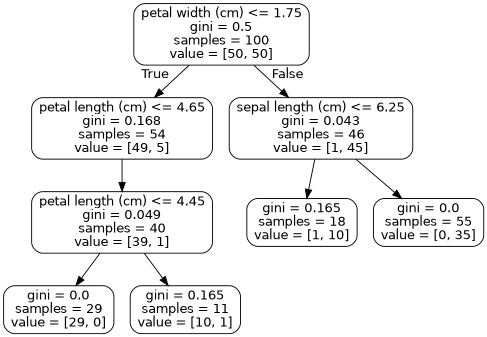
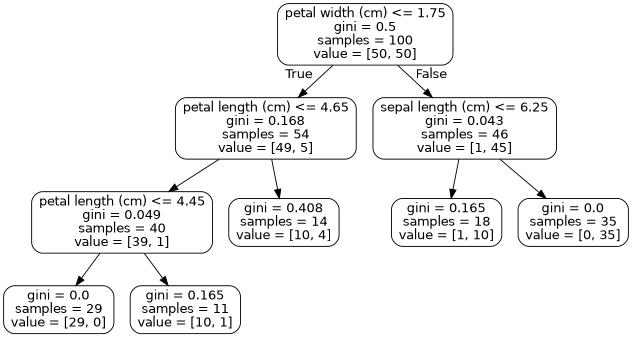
node "gini = 0.408 samples = 14 value = [10, 4]": added
node "gini = 0.0 samples = 55 value = [0, 35]": label "gini = 0.0 samples = 55 value = [0, 35]" -> "gini = 0.0 samples = 35 value = [0, 35]"
